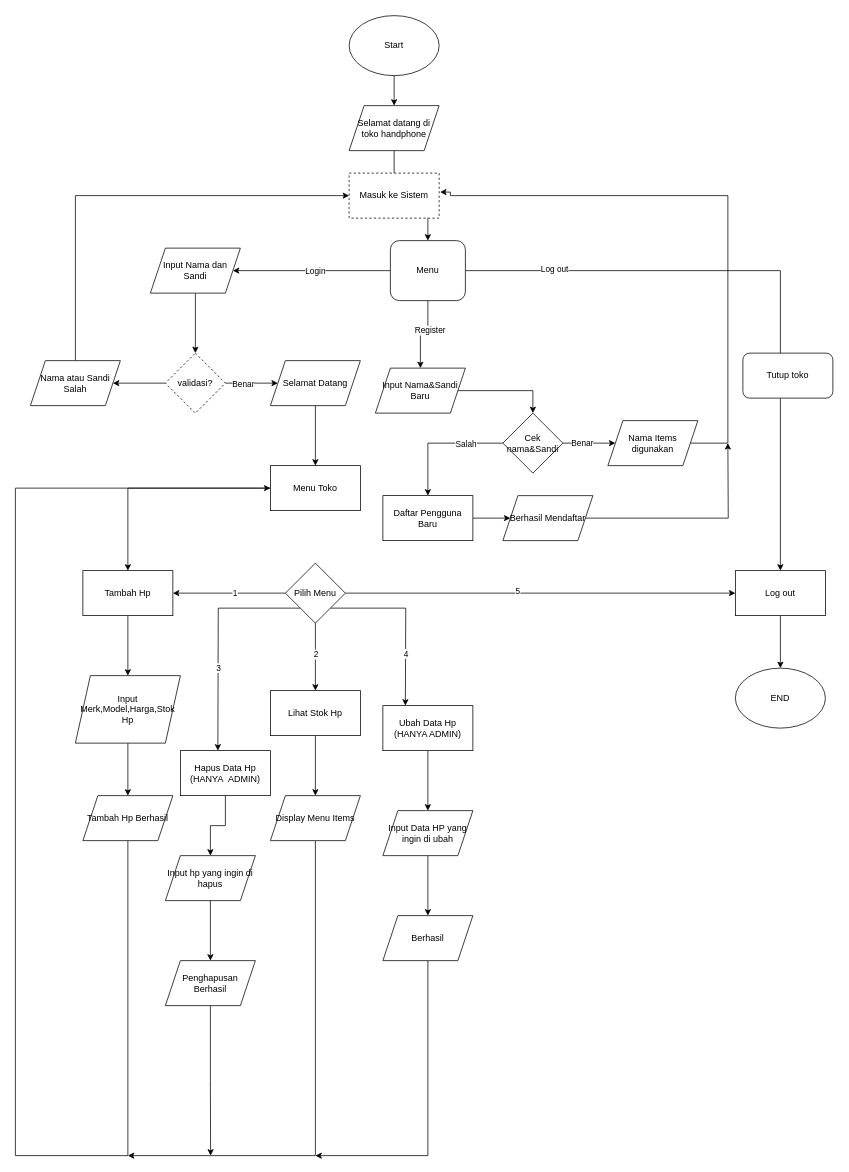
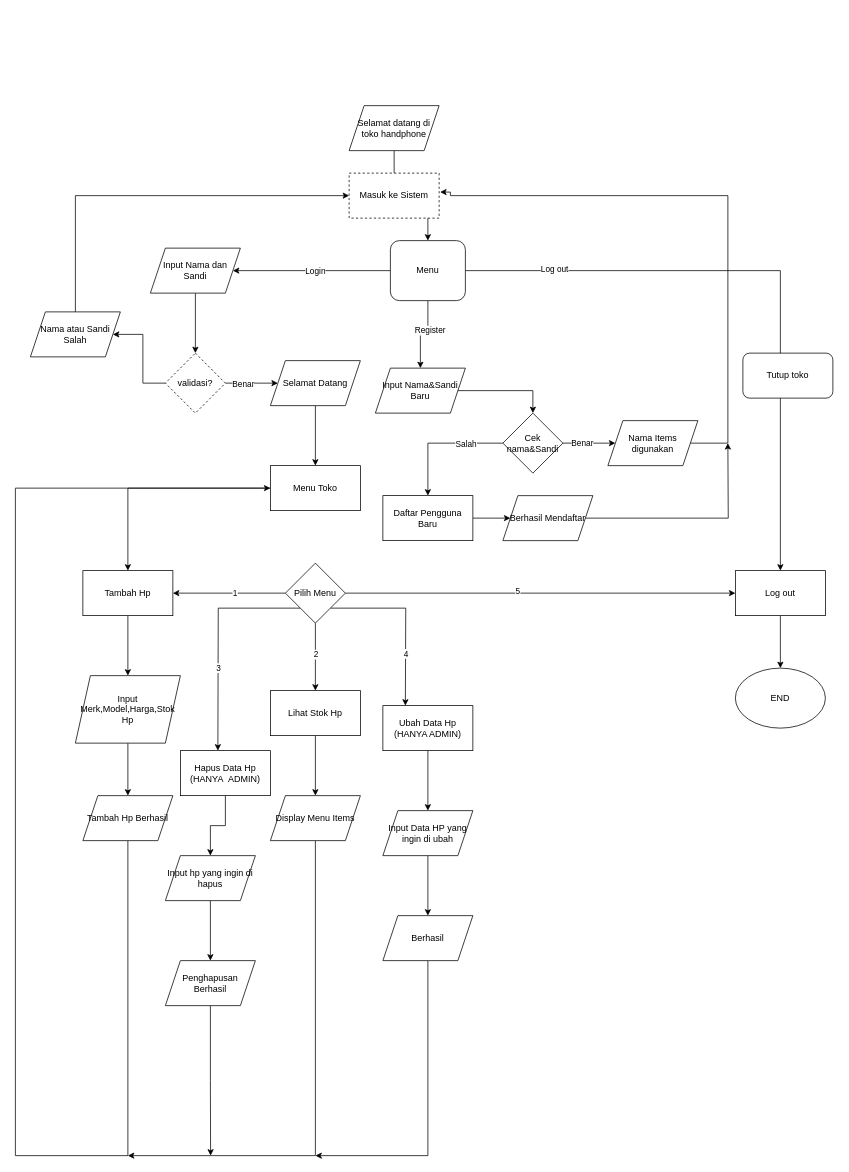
node "Start": removed
edge "Start" -> "Selamat datang di toko handphone": removed
node "Nama atau Sandi Salah": moved (75, 383) -> (75, 334)
